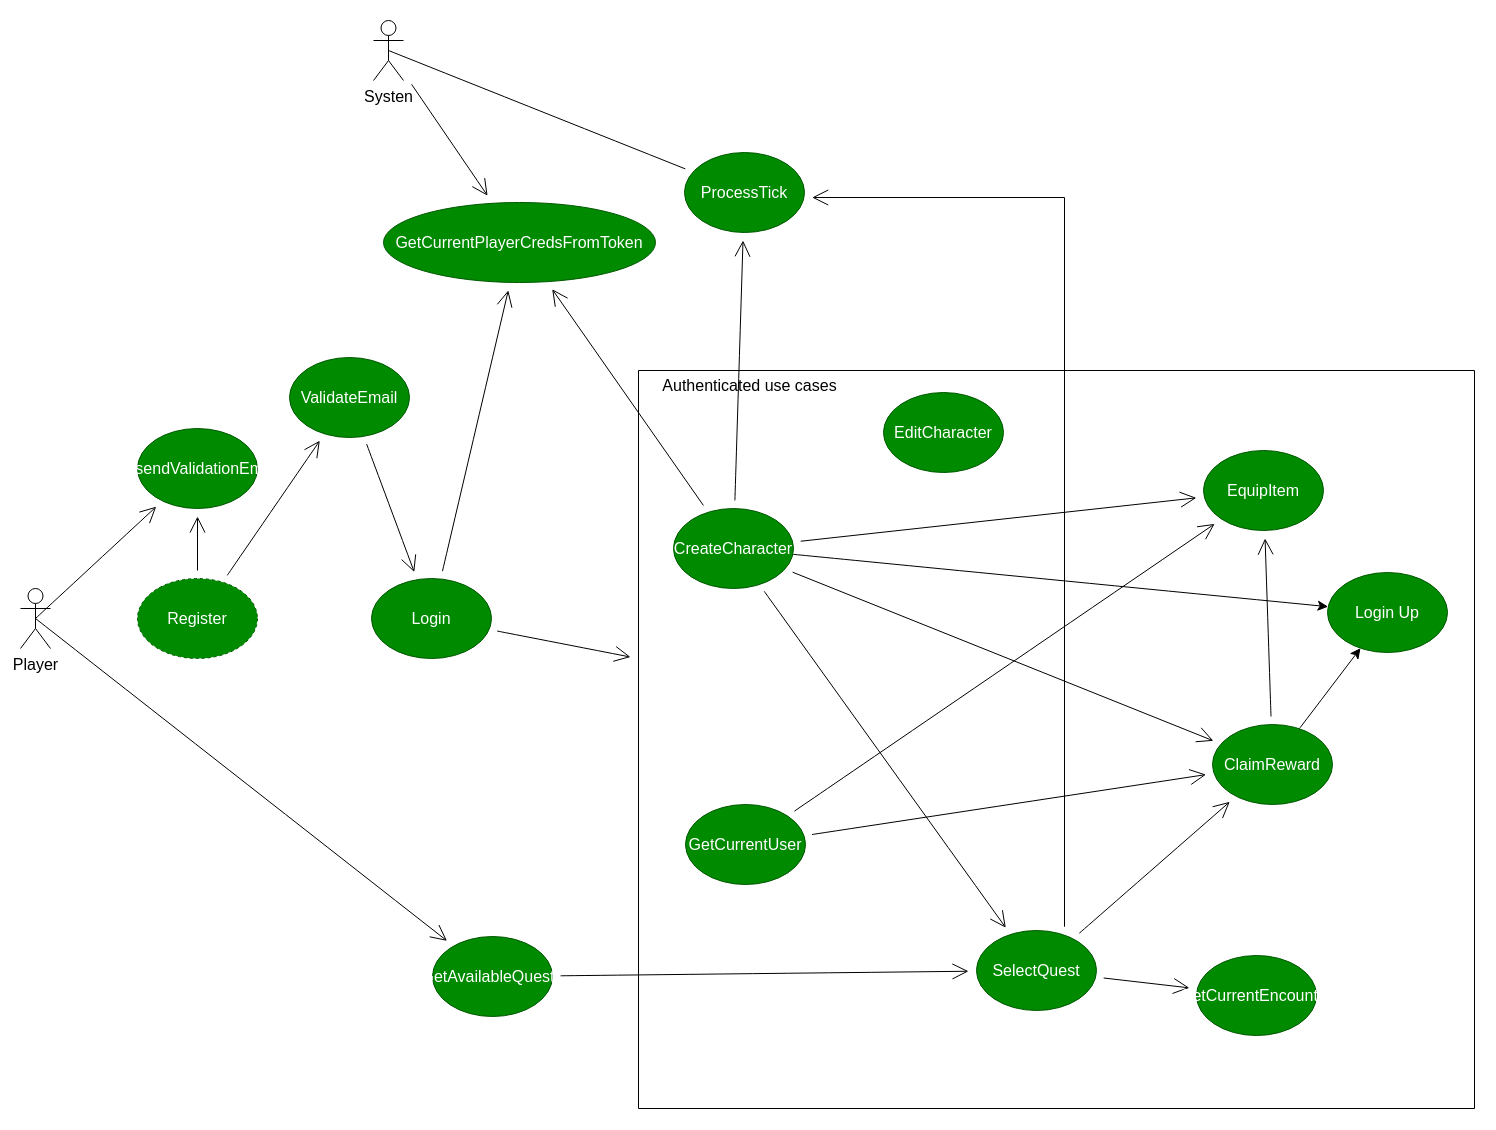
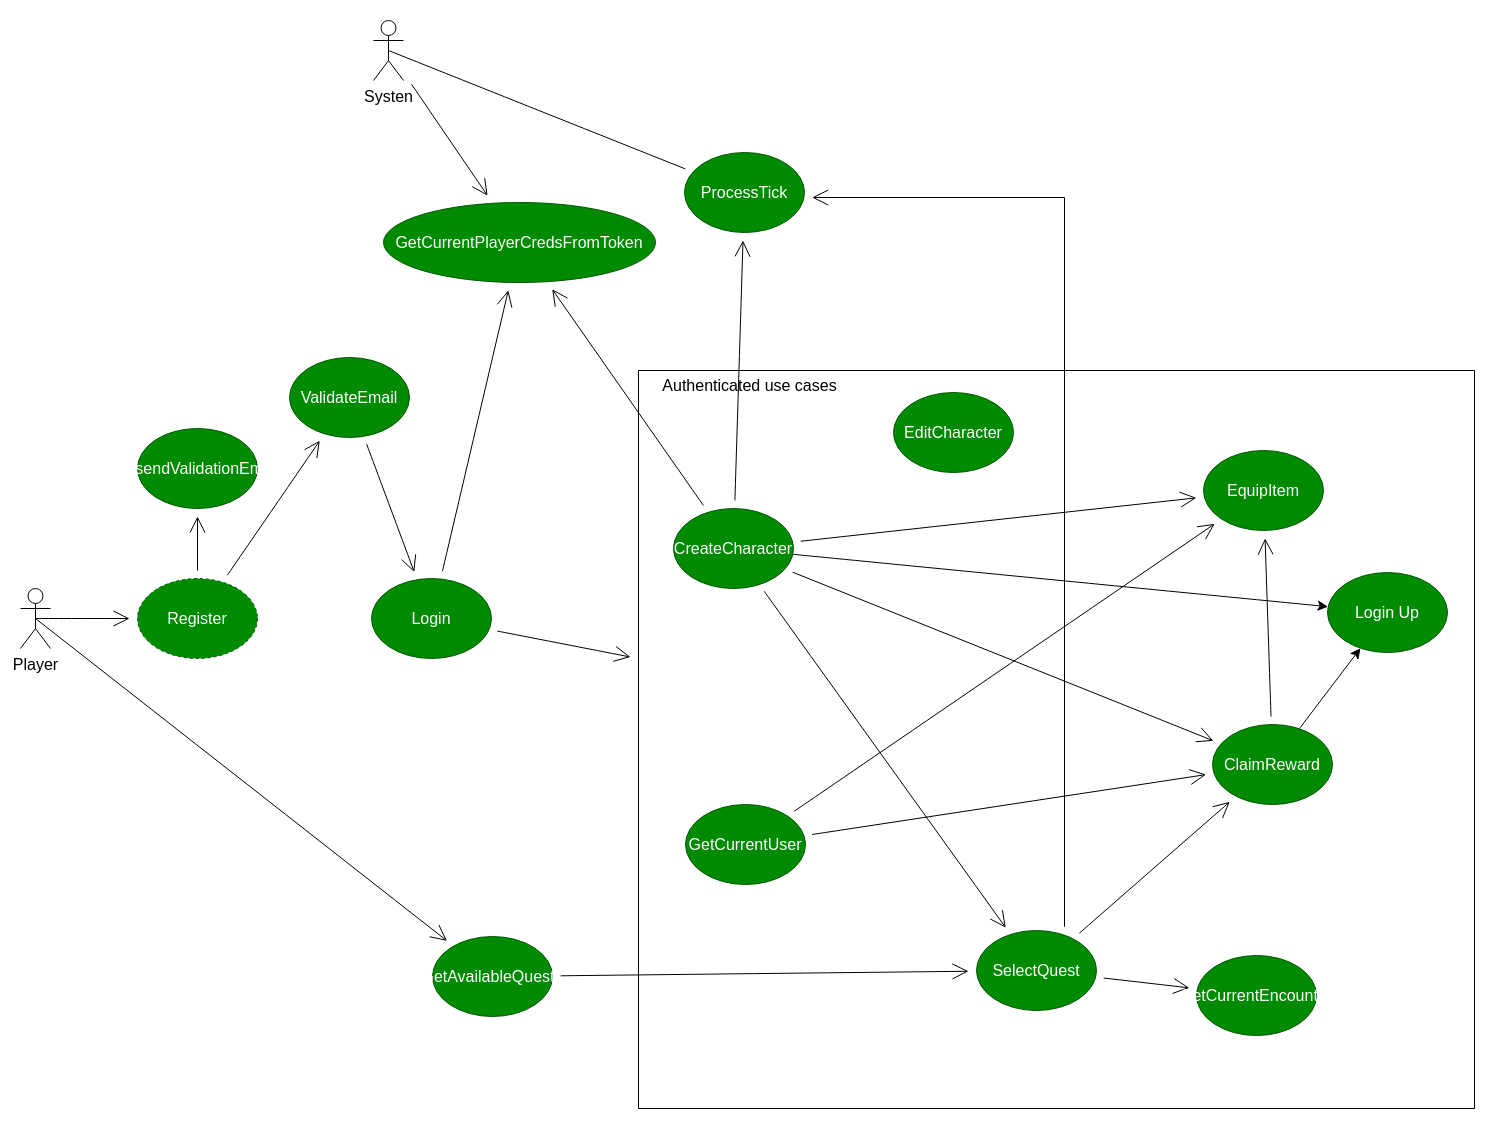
node "EditCharacter": moved (944, 433) -> (954, 433)
edge "Player" -> "ResendValidationEmail": now "Player" -> "Register"
